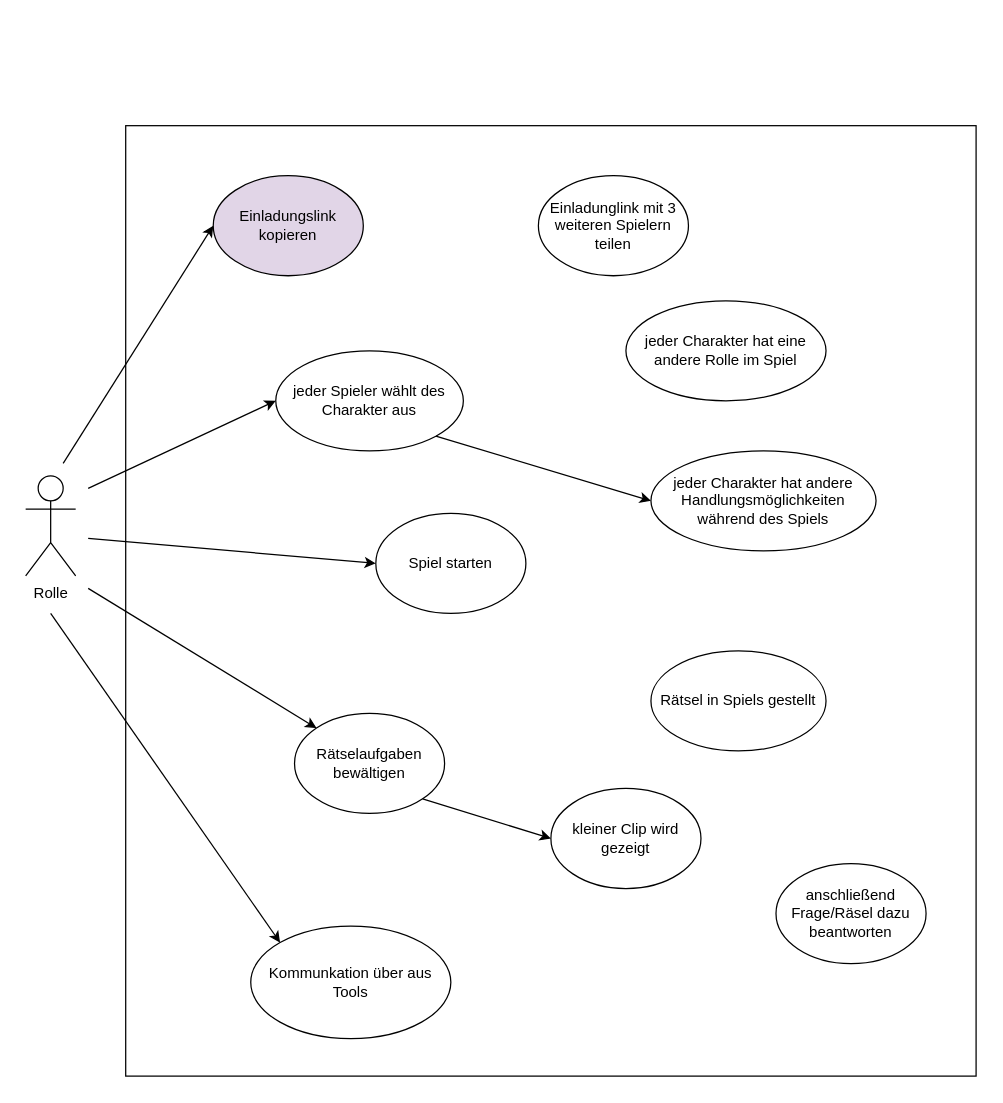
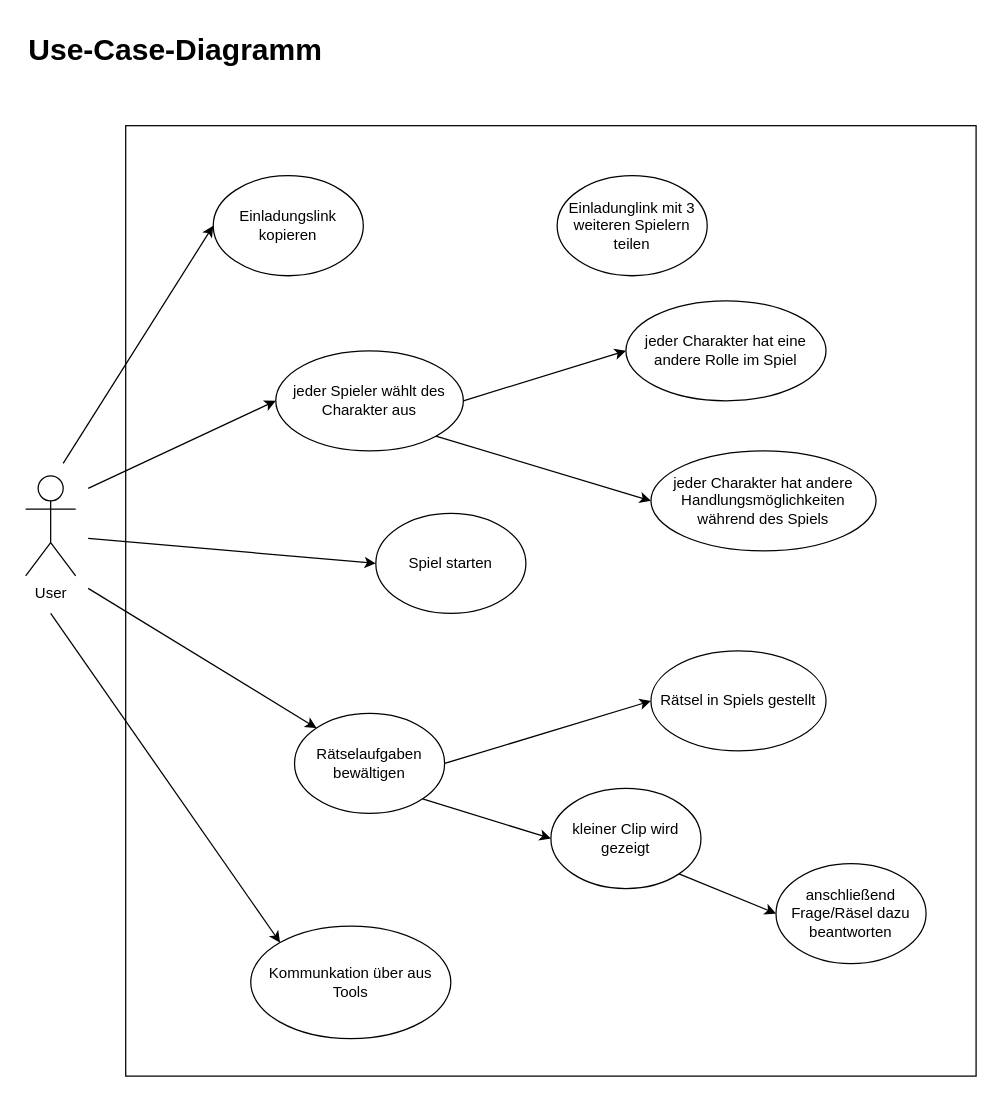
node "Use-Case-Diagramm": added
node "Einladungslink kopieren": fillcolor #e1d5e7 -> #ffffff
node "Einladunglink mit 3 weiteren Spielern teilen": moved (613, 226) -> (632, 226)
edge "jeder Spieler wählt des Charakter aus" -> "jeder Charakter hat eine andere Rolle im Spiel": added
node "Rolle": label "Rolle" -> "User"
edge "Rätselaufgaben bewältigen" -> "Rätsel in Spiels gestellt": added
edge "kleiner Clip wird gezeigt" -> "anschließend Frage/Räsel dazu beantworten": added
